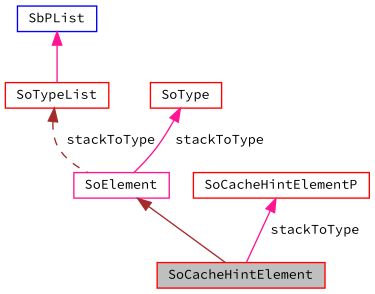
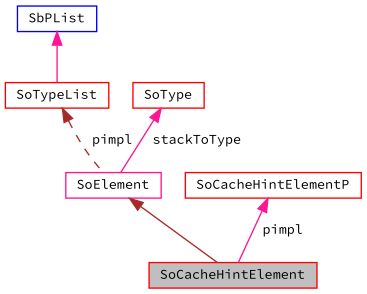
edge "SoElement" -> "SoTypeList": label " stackToType" -> " pimpl"
edge "SoCacheHintElement" -> "SoCacheHintElementP": label " stackToType" -> " pimpl"
